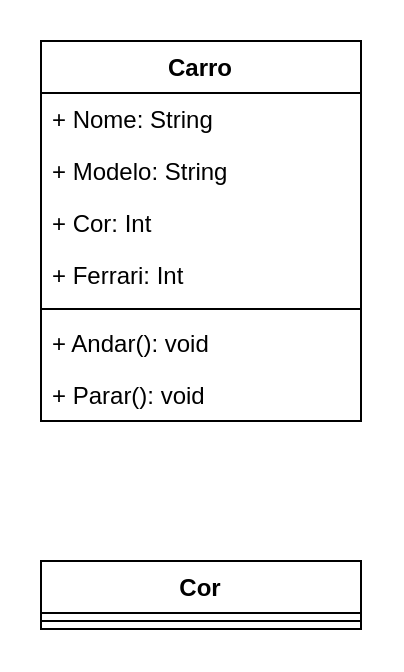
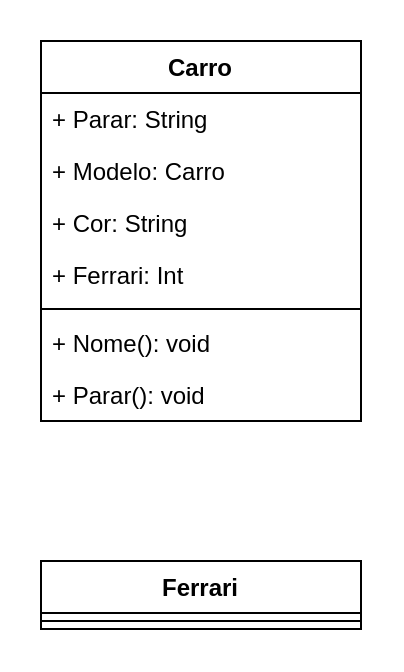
node "+ Nome: String": label "+ Nome: String" -> "+ Parar: String"
node "+ Modelo: String": label "+ Modelo: String" -> "+ Modelo: Carro"
node "+ Cor: Int": label "+ Cor: Int" -> "+ Cor: String"
node "+ Andar(): void": label "+ Andar(): void" -> "+ Nome(): void"
node "Cor": label "Cor" -> "Ferrari"
